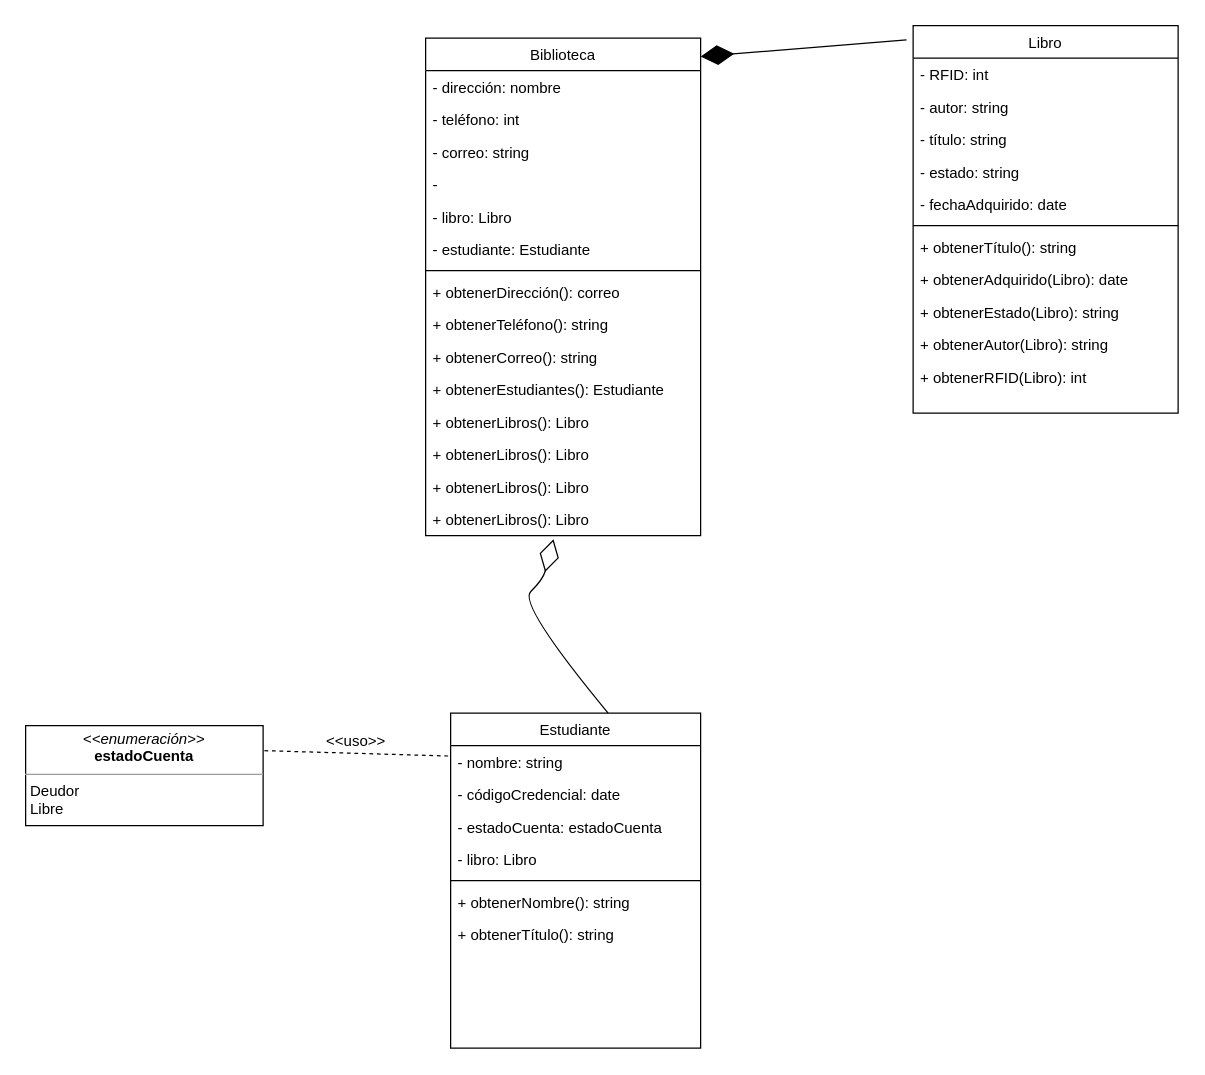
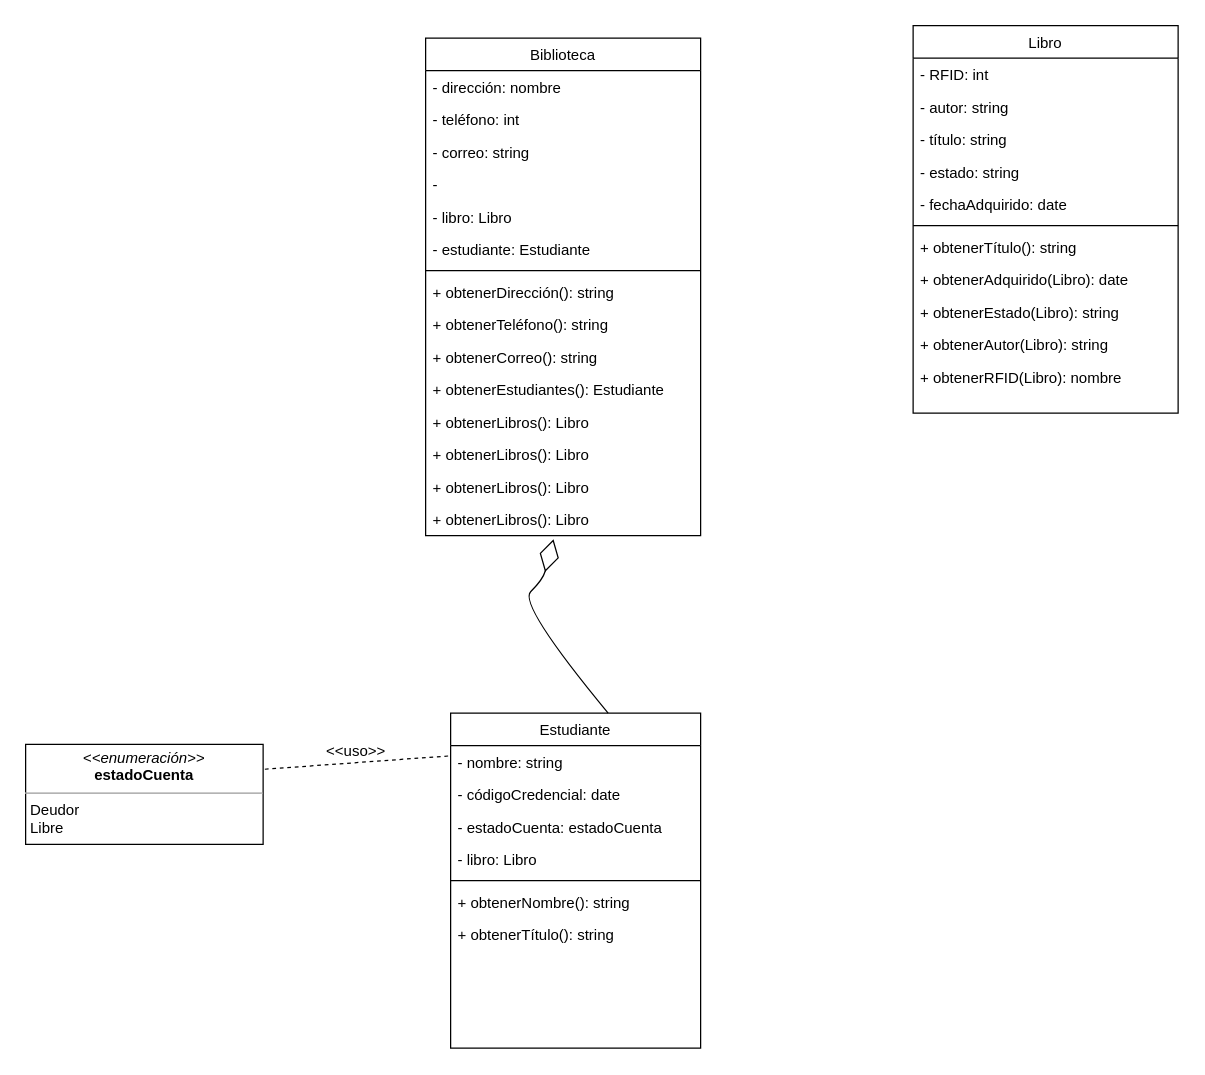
edge "Libro" -> "Biblioteca": removed
node "+ obtenerDirección(): correo": label "+ obtenerDirección(): correo" -> "+ obtenerDirección(): string"
node "+ obtenerRFID(Libro): int": label "+ obtenerRFID(Libro): int" -> "+ obtenerRFID(Libro): nombre"
node "<<enumeración>> estadoCuenta Deudor Libre": moved (144, 776) -> (144, 794)
